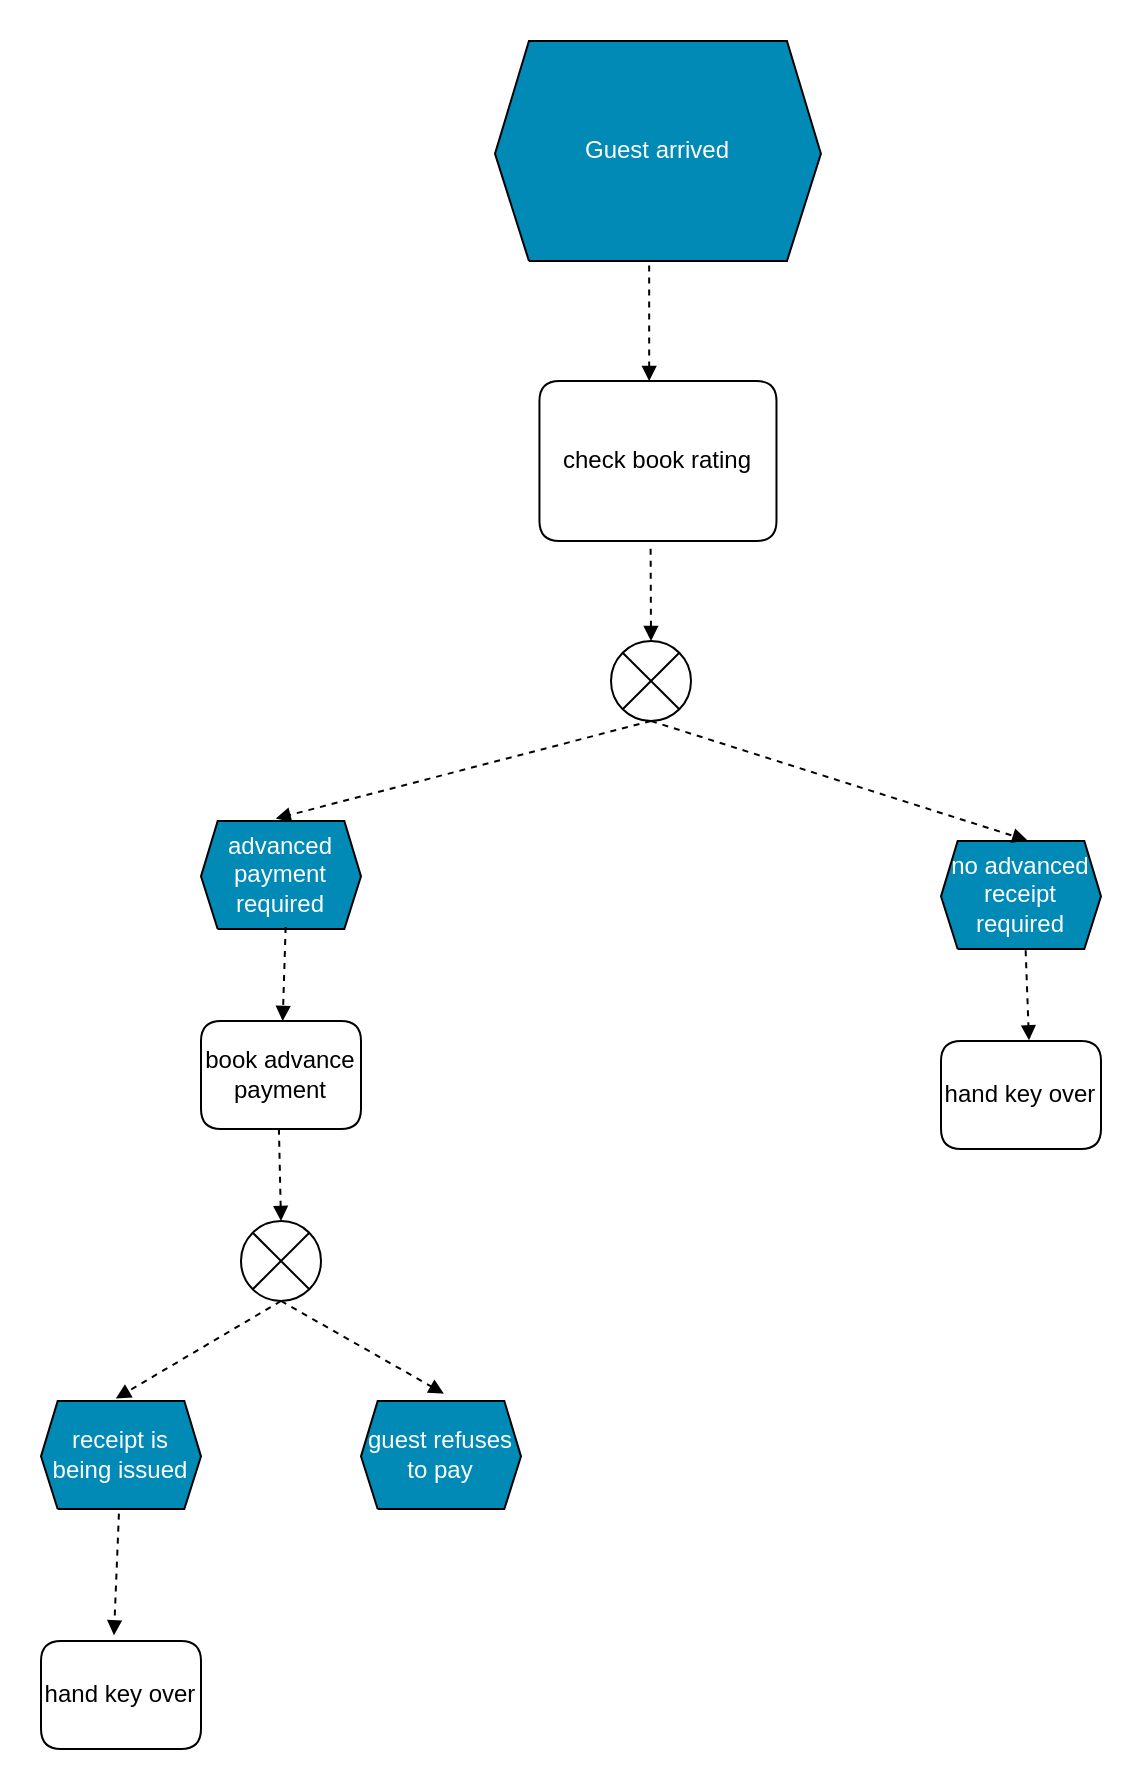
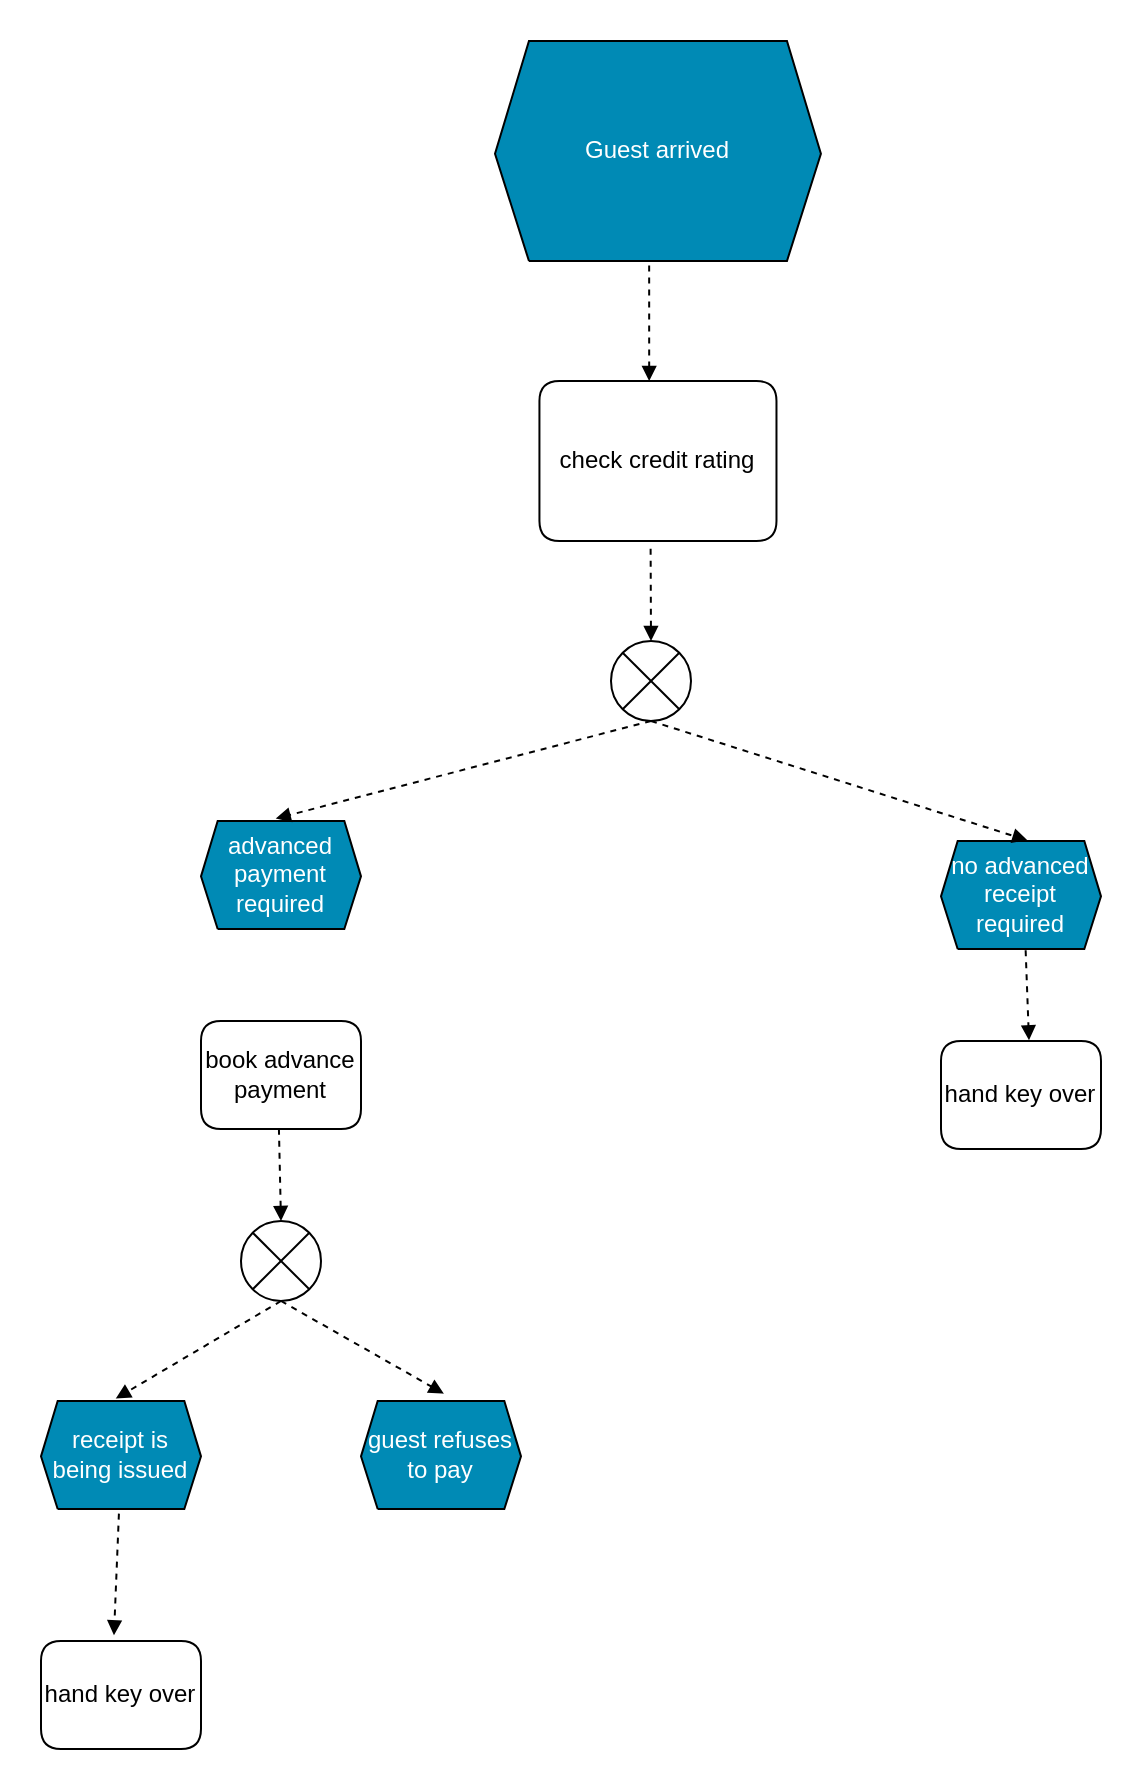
node "check book rating": label "check book rating" -> "check credit rating"
edge "advanced payment required" -> "book advance payment": removed
